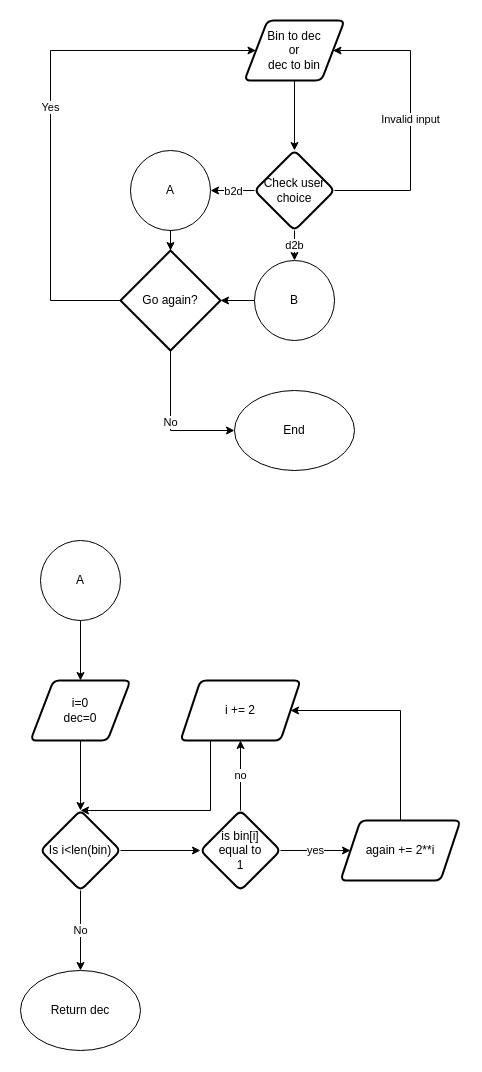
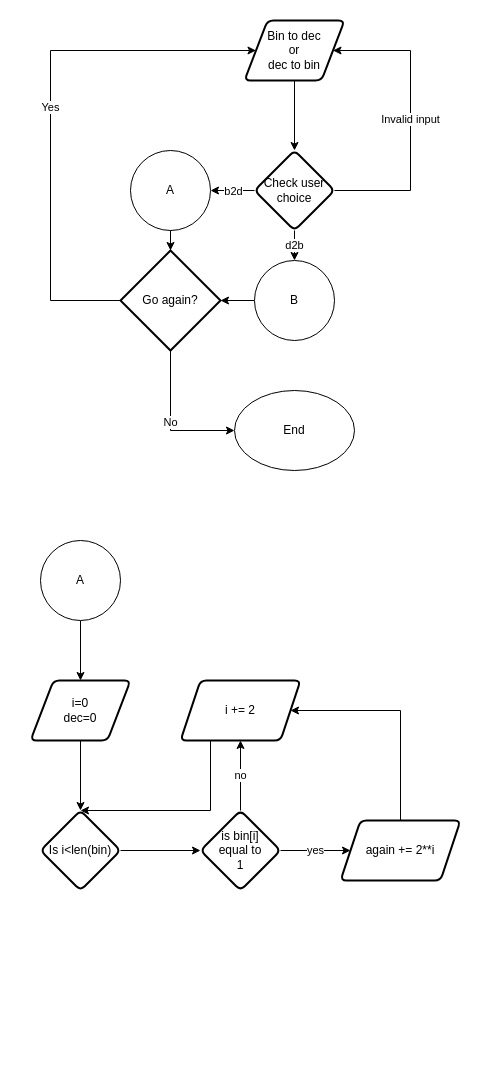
edge "Is i<len(bin)" -> "Return dec": removed, label "No"
node "Return dec": removed
